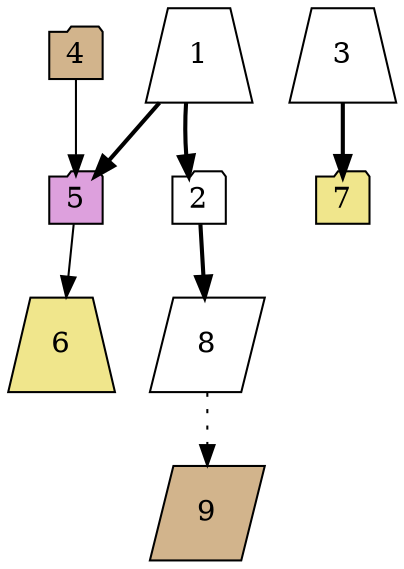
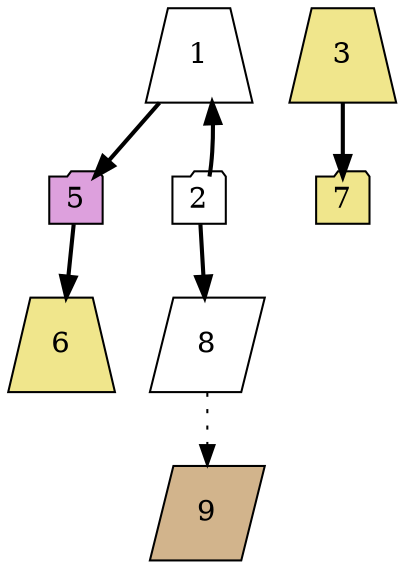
node "4": removed
node "3": fillcolor white -> khaki
edge "1" -> "2": reversed
edge "5" -> "6": style solid -> bold
